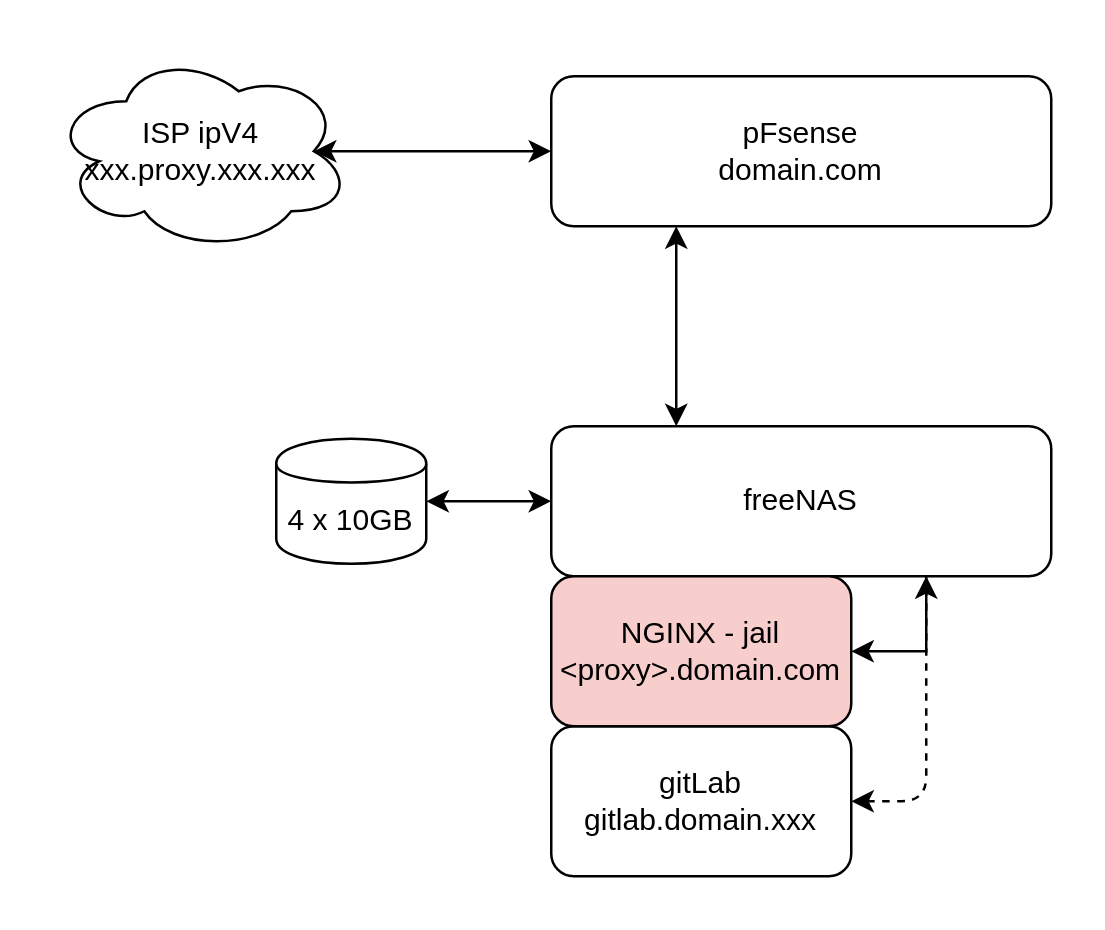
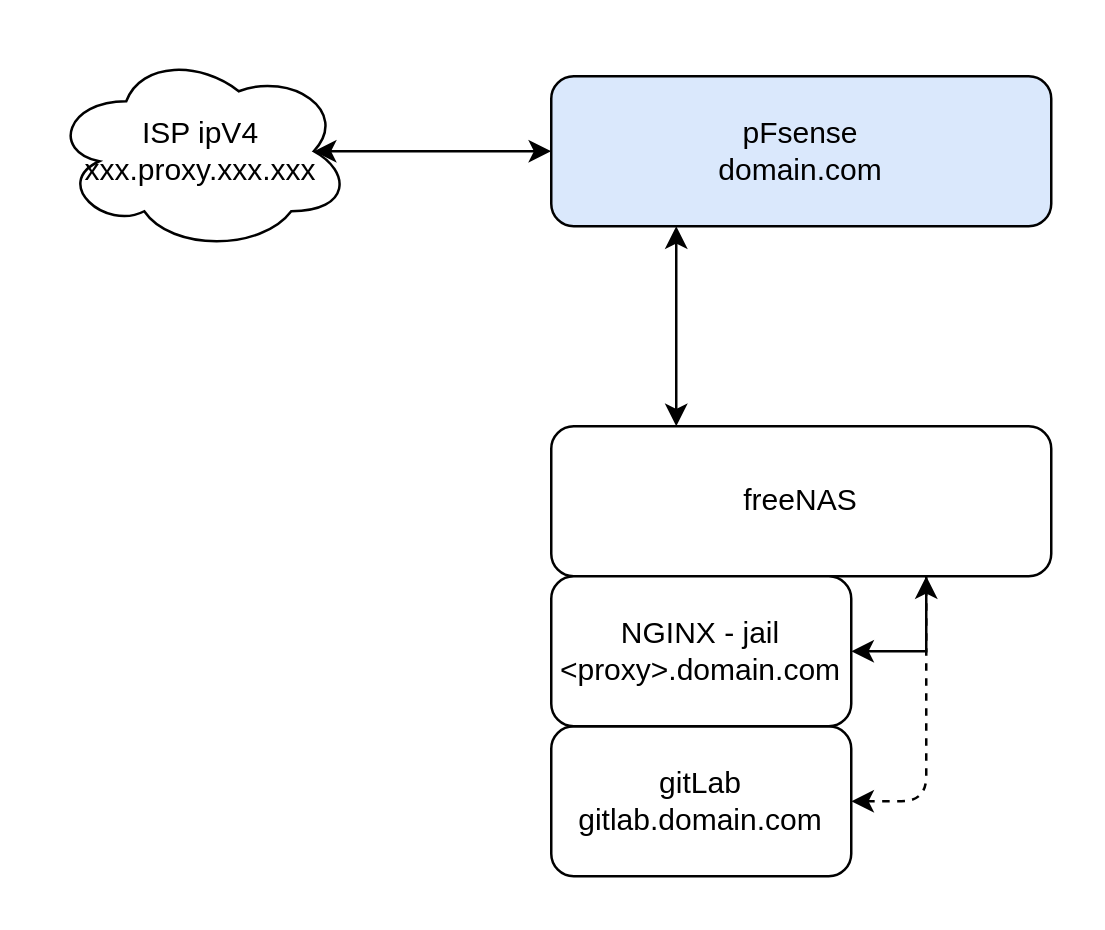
node "pFsense domain.com": fillcolor #ffffff -> #dae8fc
node "4 x 10GB": removed
edge "4 x 10GB" -- "freeNAS": removed
node "NGINX - jail <proxy>.domain.com": fillcolor #f8cecc -> #ffffff
node "gitLab gitlab.domain.xxx": label "gitLab gitlab.domain.xxx" -> "gitLab gitlab.domain.com"
